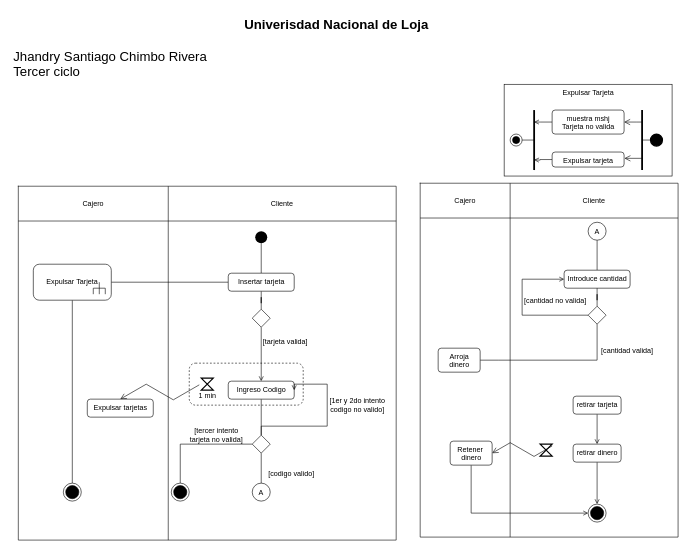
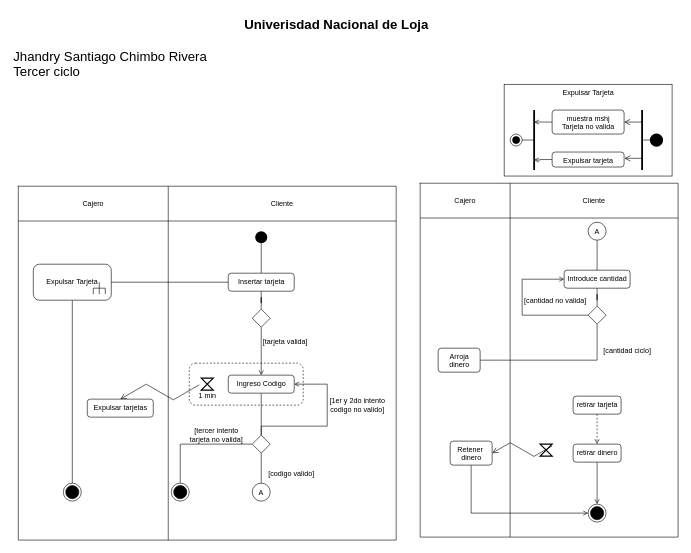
node "[cantidad valida]": label "[cantidad valida]" -> "[cantidad ciclo]"
node "Ingreso Codigo": moved (261, 390) -> (261, 384)
edge "retirar tarjeta" -> "retirar dinero": style solid -> dashed
